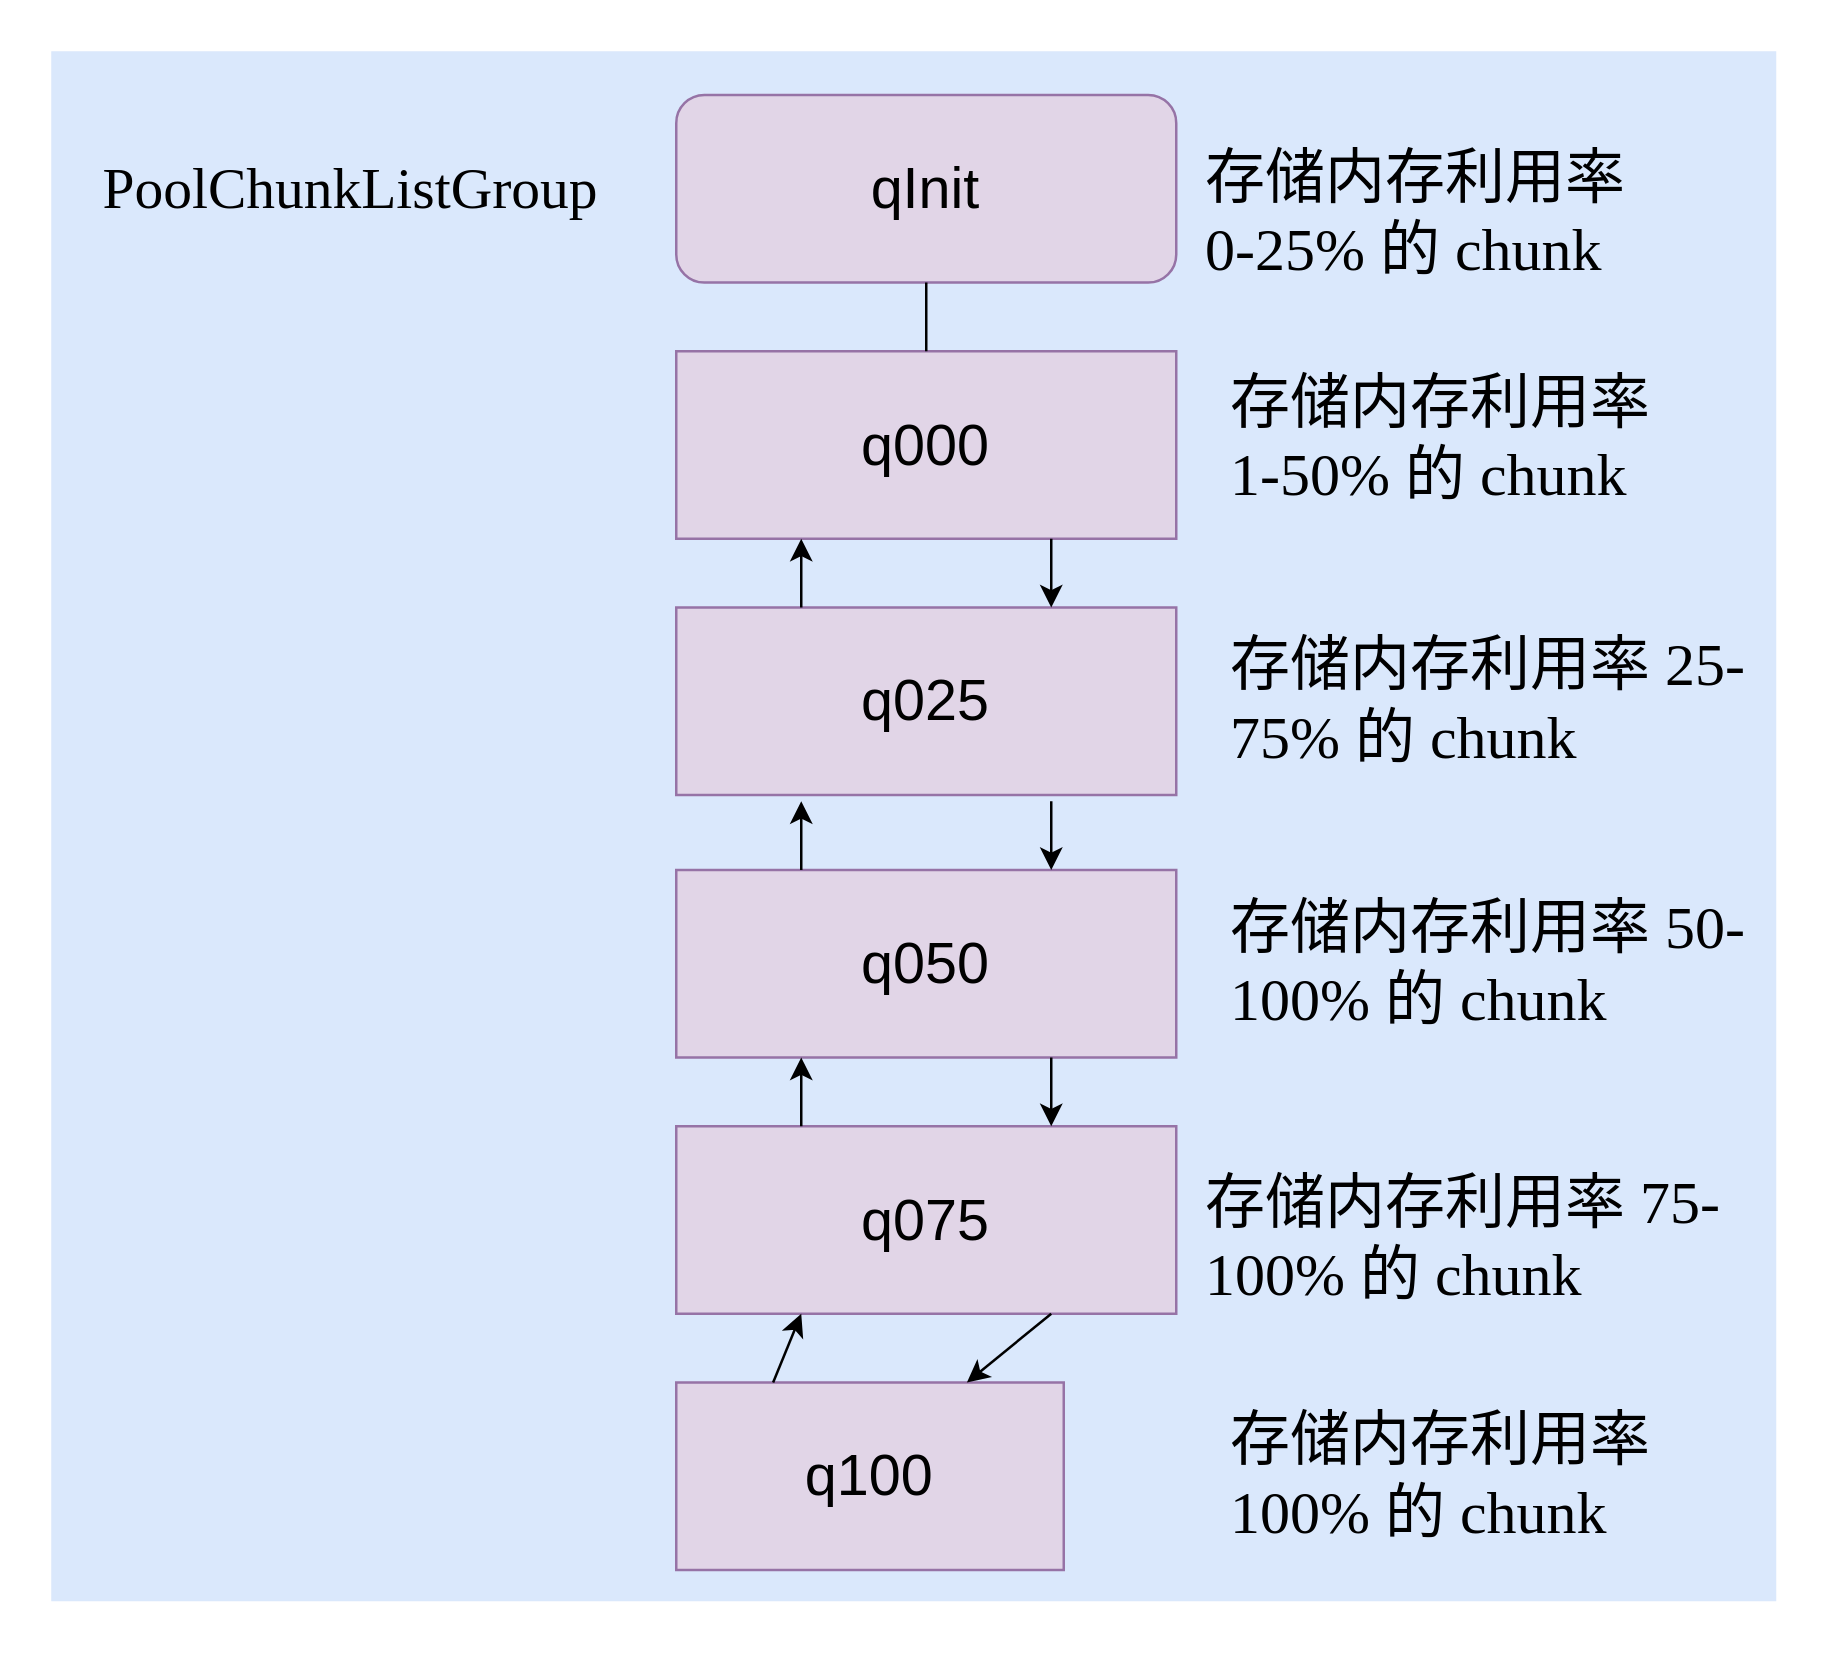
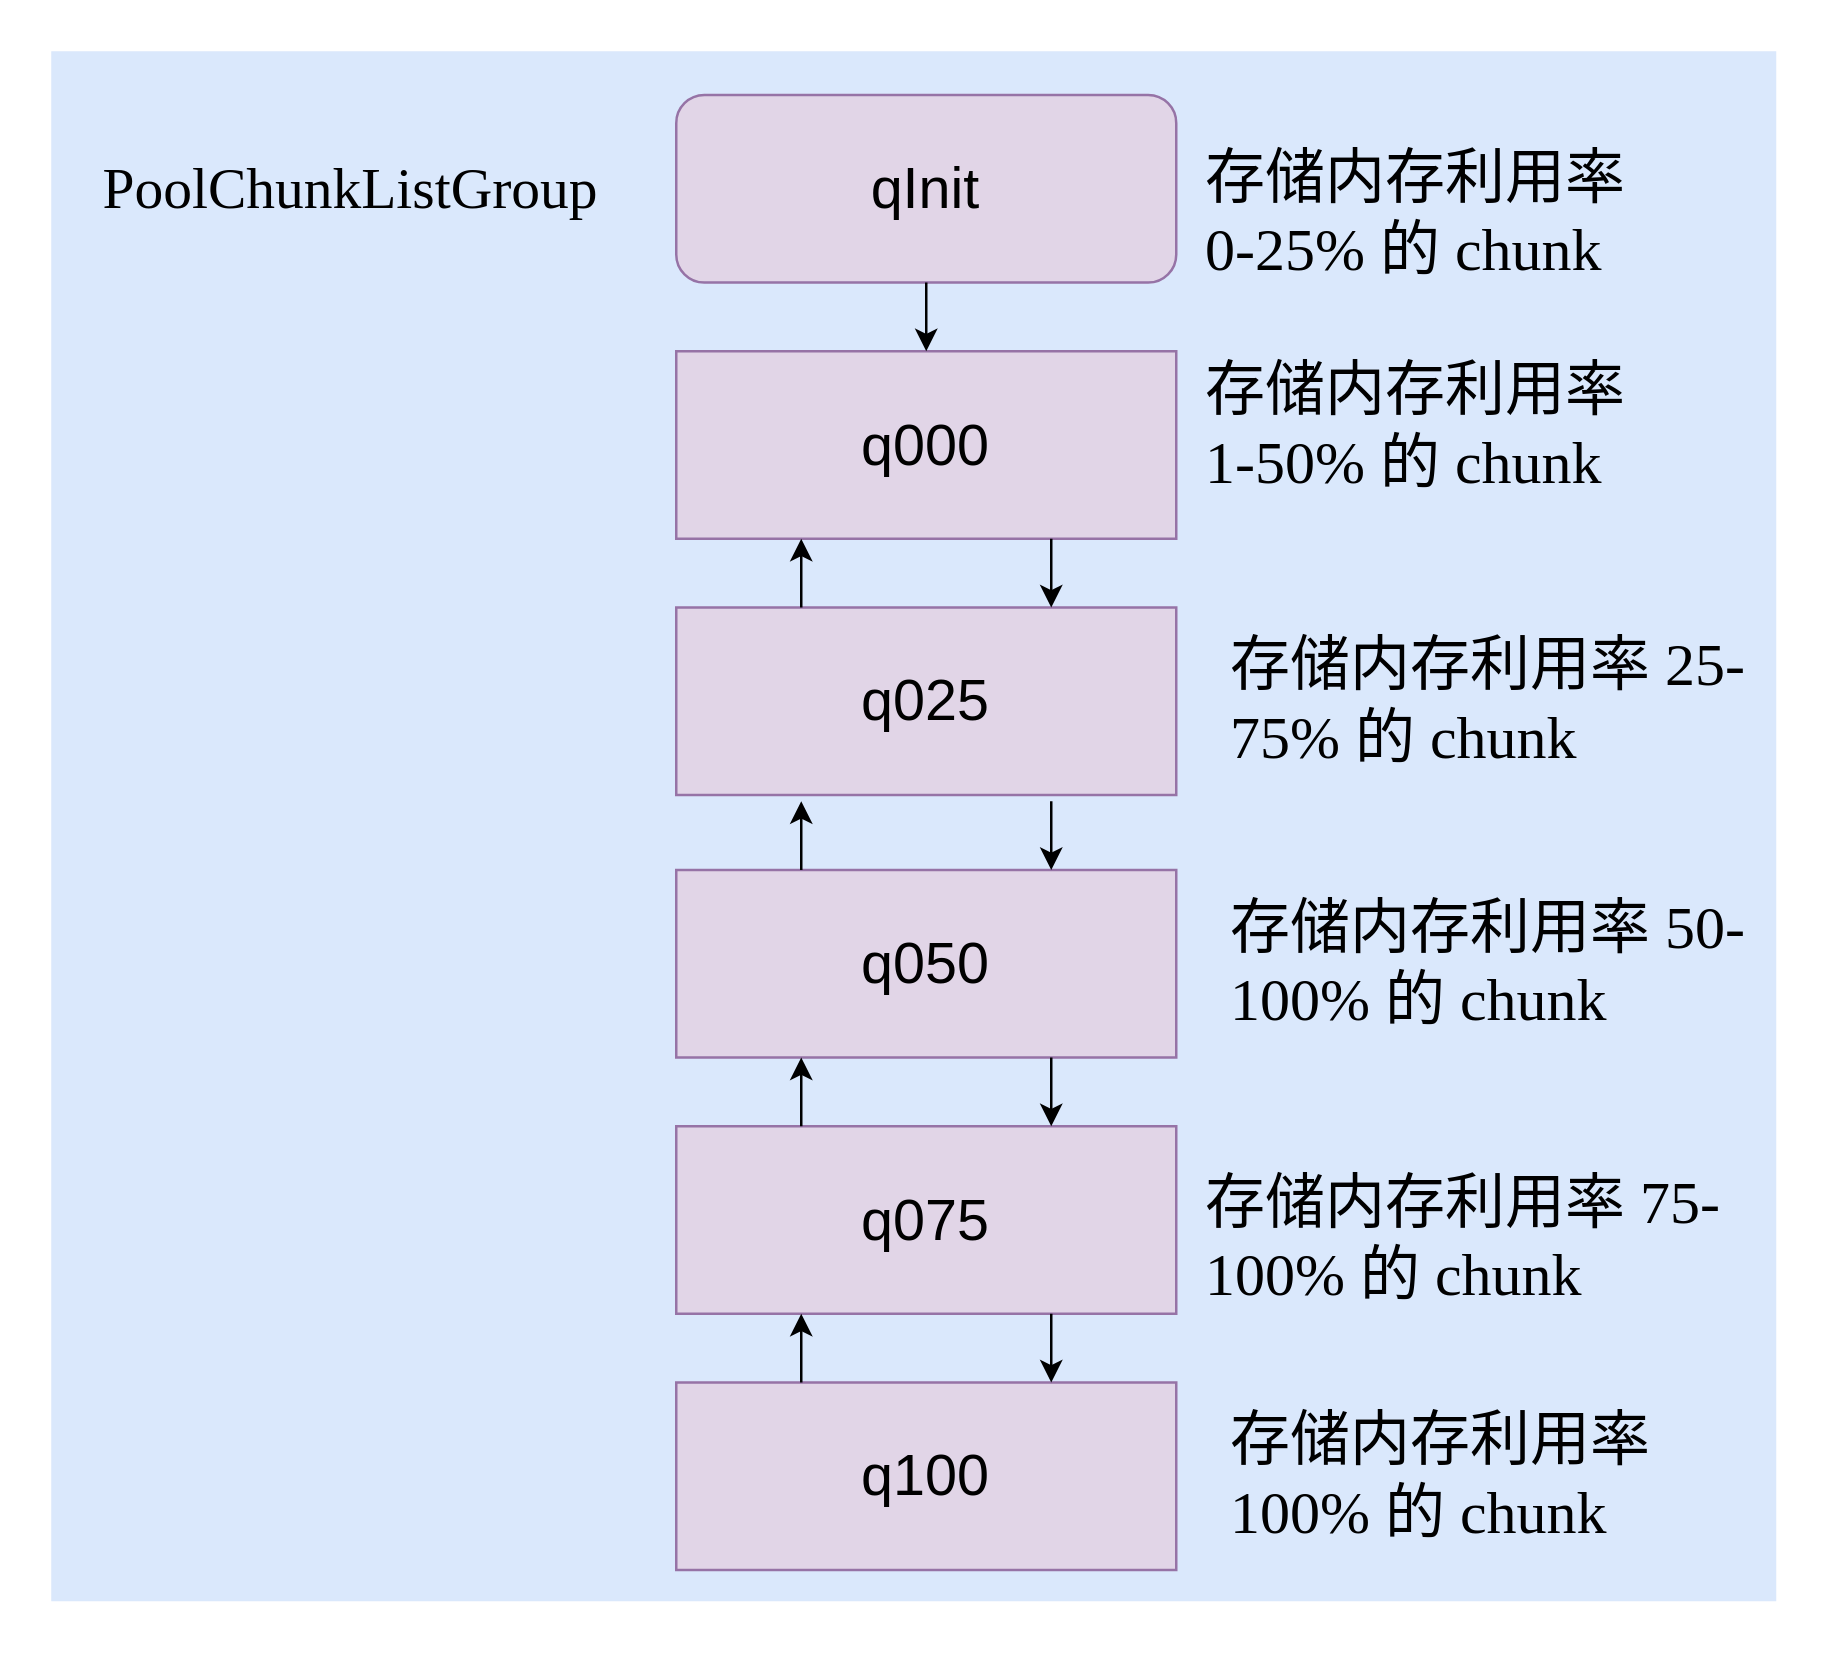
edge "qInit" -- "q000": arrowhead none -> classic
node "存储内存利用率 1-50% 的 chunk": moved (1464, 439) -> (1439, 426)
node "q100": size 388x188 -> 500x188
